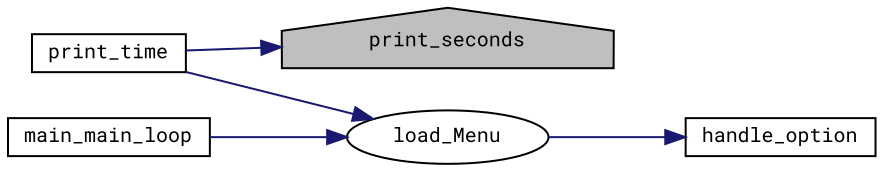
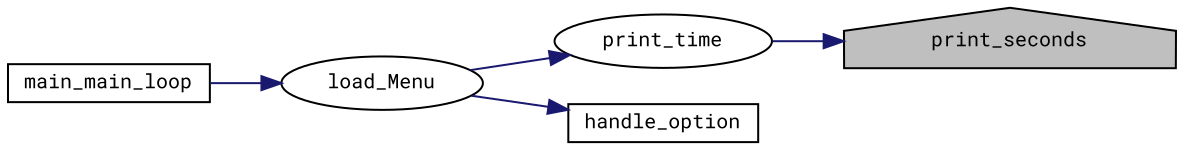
node "print_time": shape box -> ellipse
edge "print_time" -> "load_Menu": reversed
